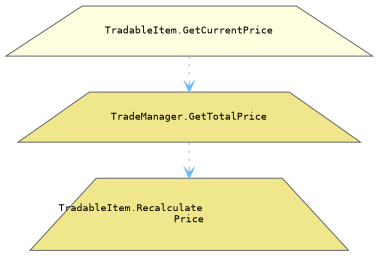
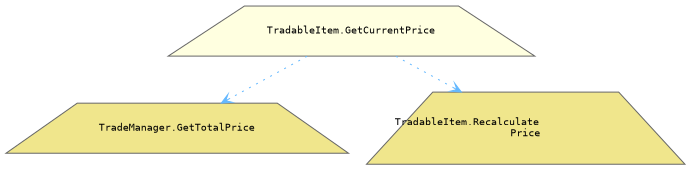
edge "TradeManager.GetTotalPrice" -> "TradableItem.Recalculate Price": now "TradableItem.GetCurrentPrice" -> "TradableItem.Recalculate Price"
